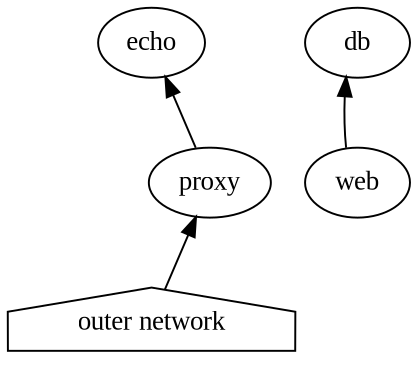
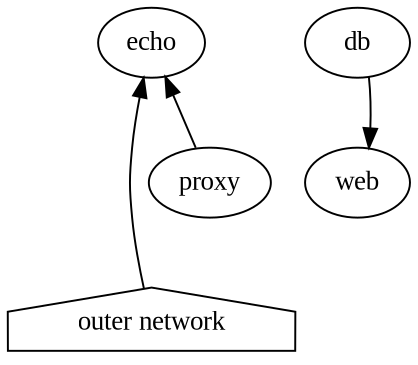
edge "web" -> "db": reversed
edge "outer network" -> "proxy": now "outer network" -> "echo"
